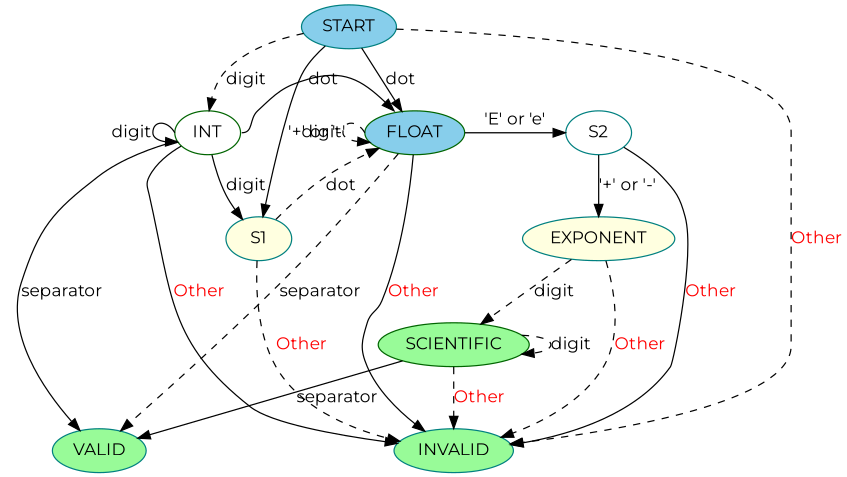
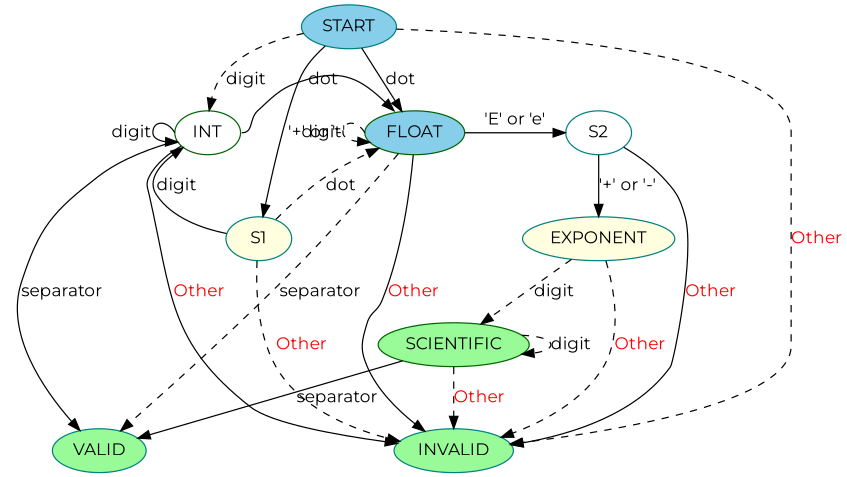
edge "INT" -> "S1": reversed
